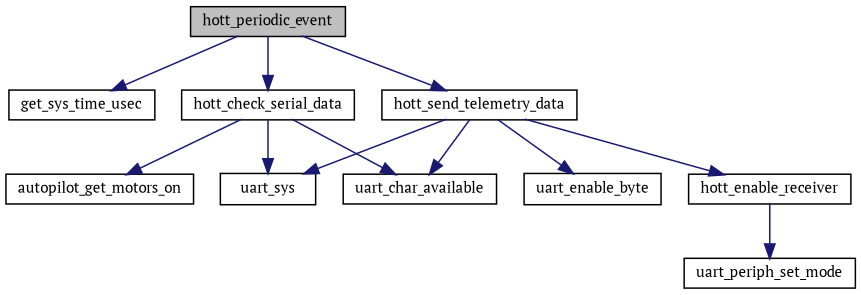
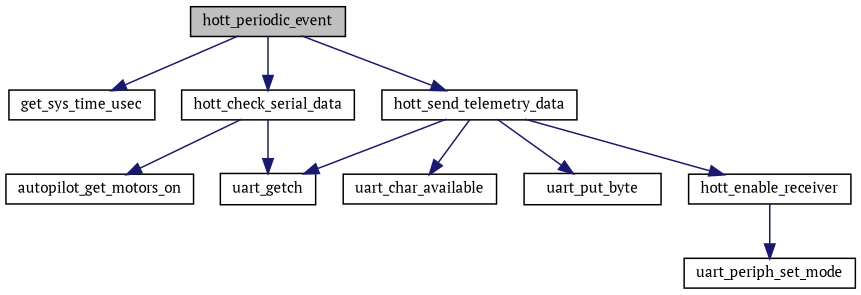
edge "hott_check_serial_data" -> "uart_char_available": removed
node "uart_sys": label "uart_sys" -> "uart_getch"
node "uart_enable_byte": label "uart_enable_byte" -> "uart_put_byte"
